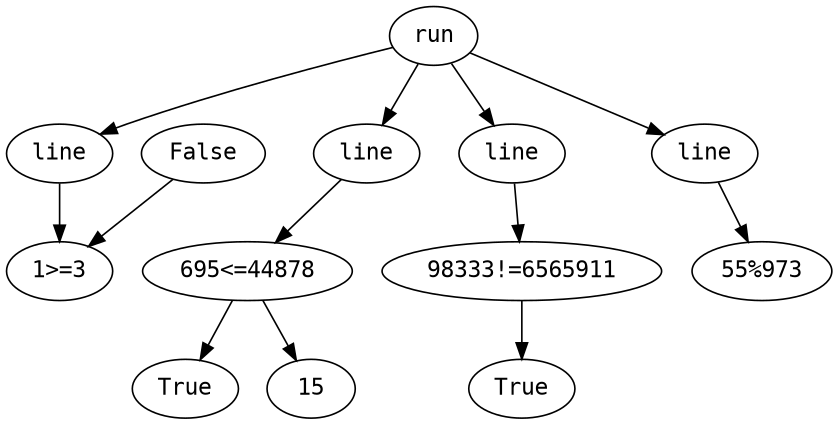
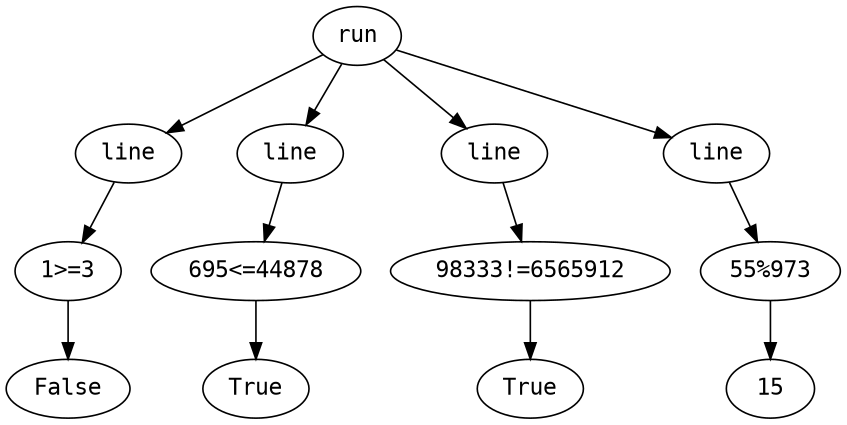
edge "False" -> "1>=3": reversed
node "98333!=6565911": label "98333!=6565911" -> "98333!=6565912"
edge "695<=44878" -> "15": now "55%973" -> "15"
